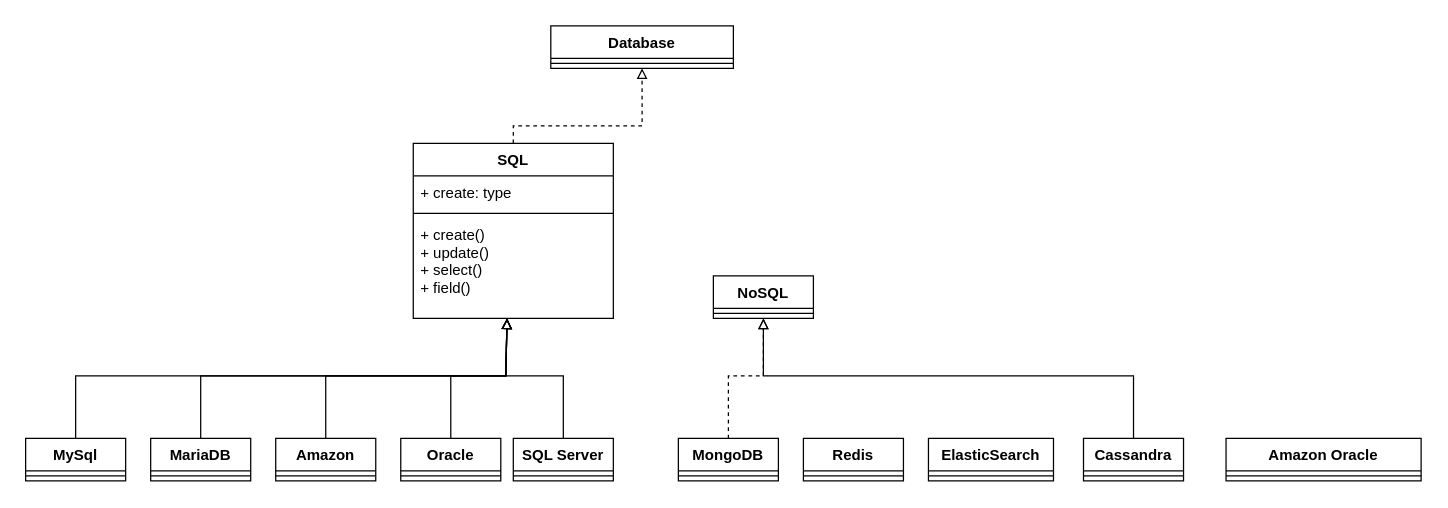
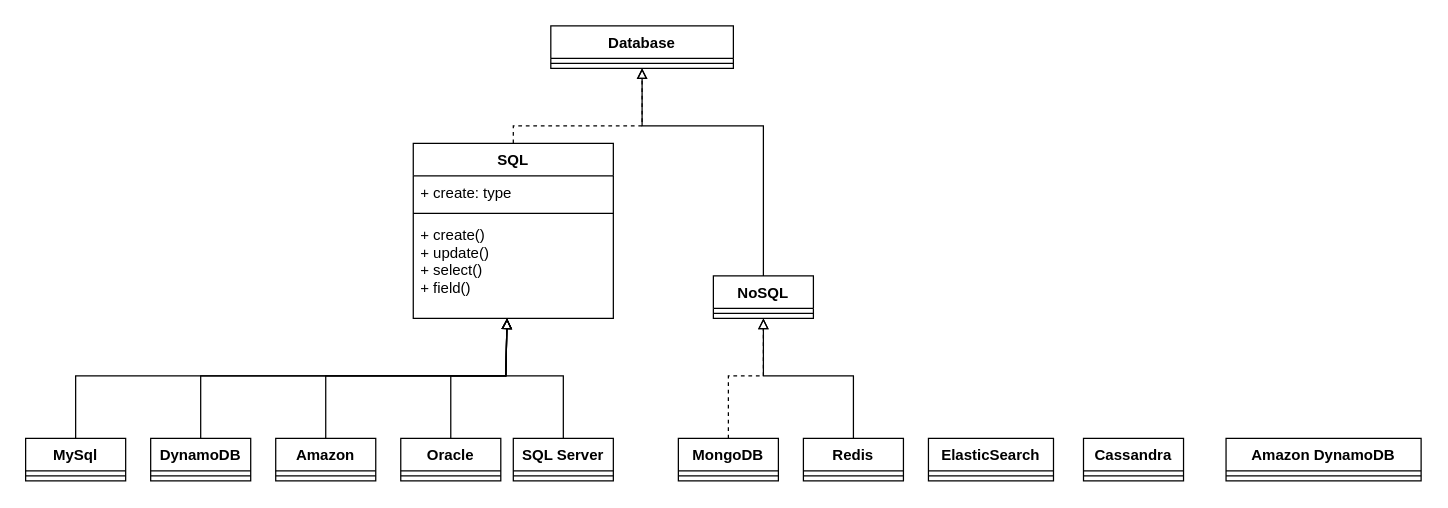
edge "NoSQL" -> "Database": added
edge "Cassandra" -> "NoSQL": removed
edge "Redis" -> "NoSQL": added
node "MariaDB": label "MariaDB" -> "DynamoDB"
node "Amazon Oracle": label "Amazon Oracle" -> "Amazon DynamoDB"
